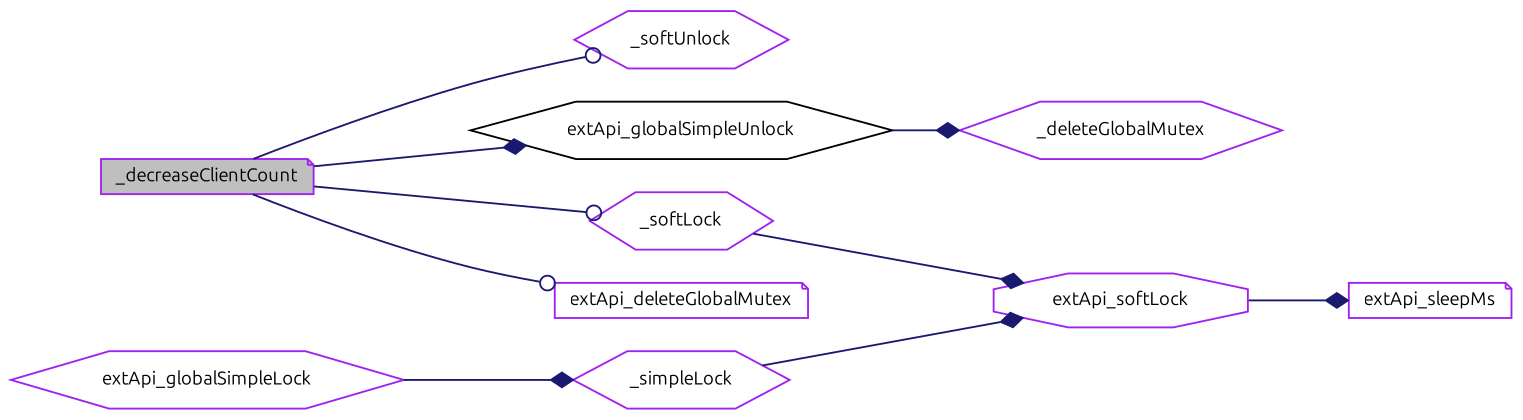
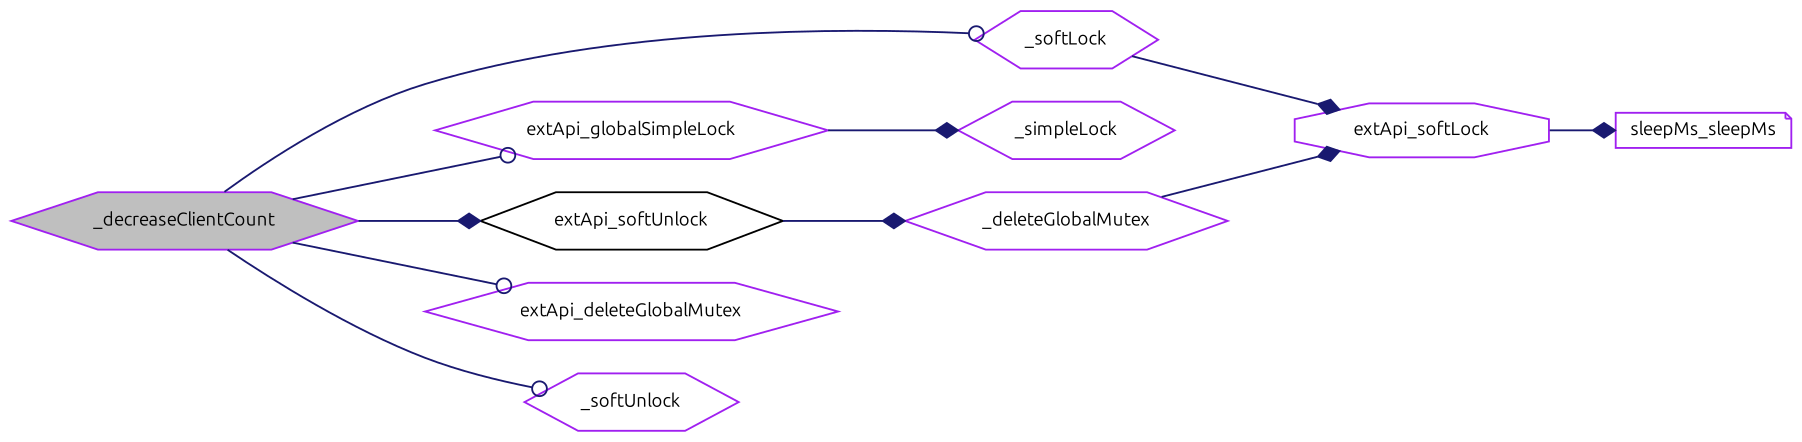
node "extApi_globalSimpleUnlock": label "extApi_globalSimpleUnlock" -> "extApi_softUnlock"
node "_decreaseClientCount": shape note -> hexagon
edge "_decreaseClientCount" -> "extApi_globalSimpleLock": added
node "extApi_deleteGlobalMutex": shape note -> hexagon
node "extApi_sleepMs": label "extApi_sleepMs" -> "sleepMs_sleepMs"
edge "_simpleLock" -> "extApi_softLock": now "_deleteGlobalMutex" -> "extApi_softLock"
